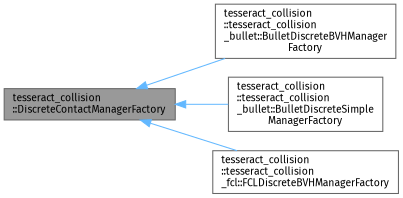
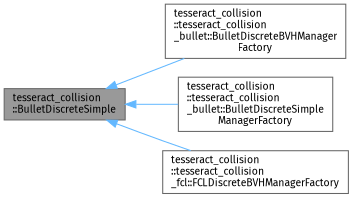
node "tesseract_collision ::DiscreteContactManagerFactory": label "tesseract_collision ::DiscreteContactManagerFactory" -> "tesseract_collision ::BulletDiscreteSimple"
